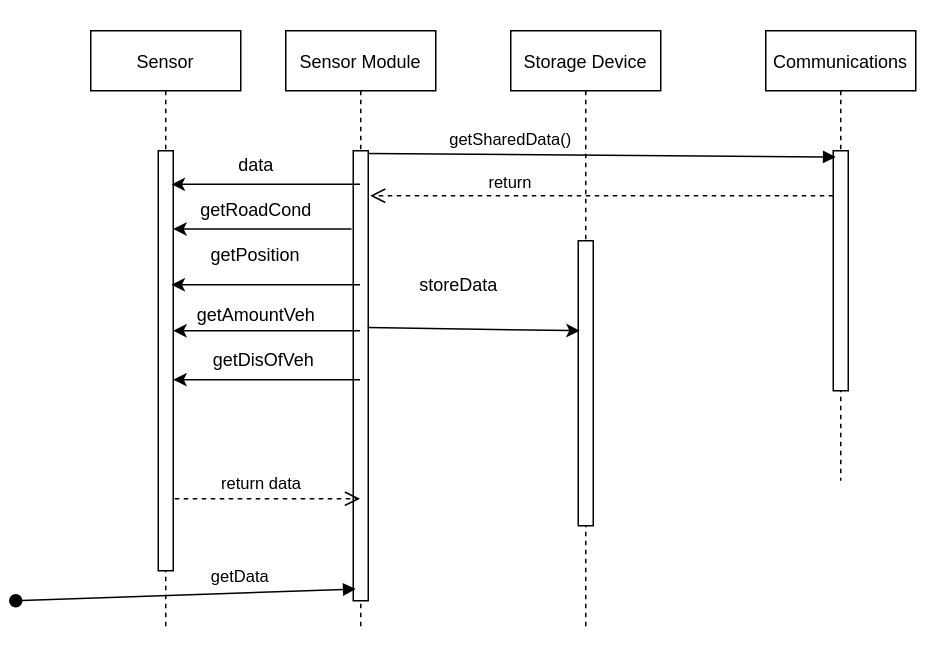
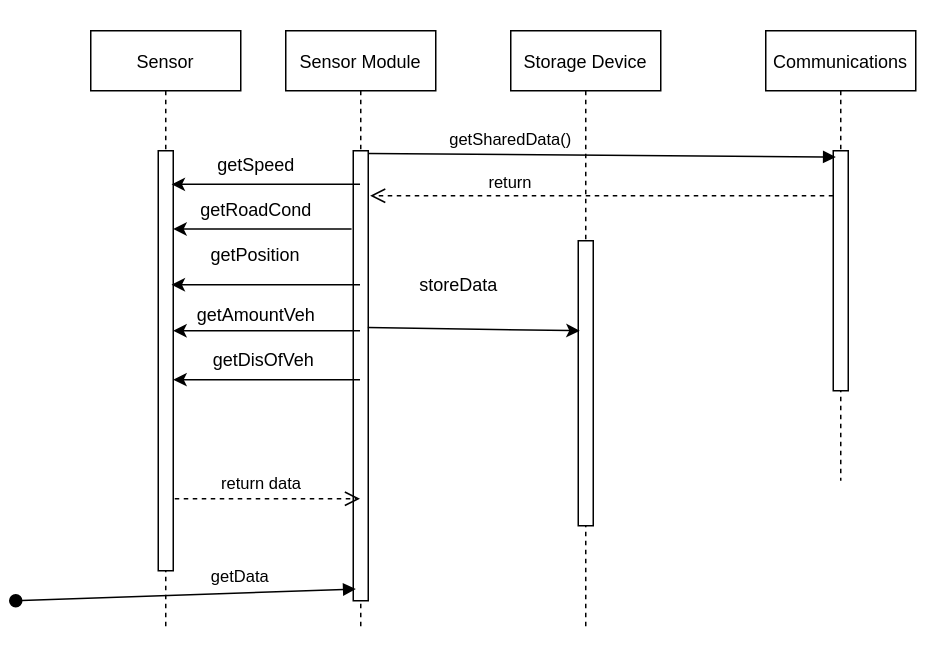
node "data": label "data" -> "getSpeed"
